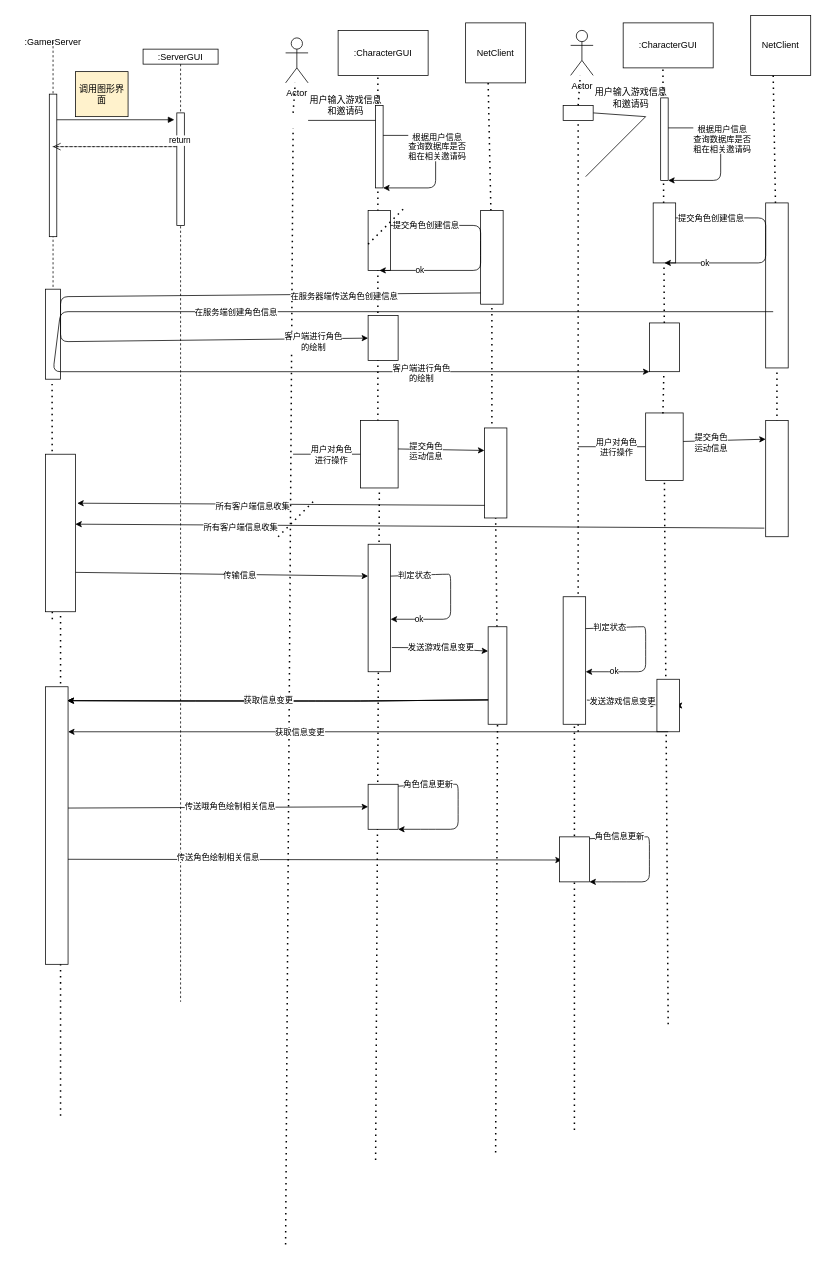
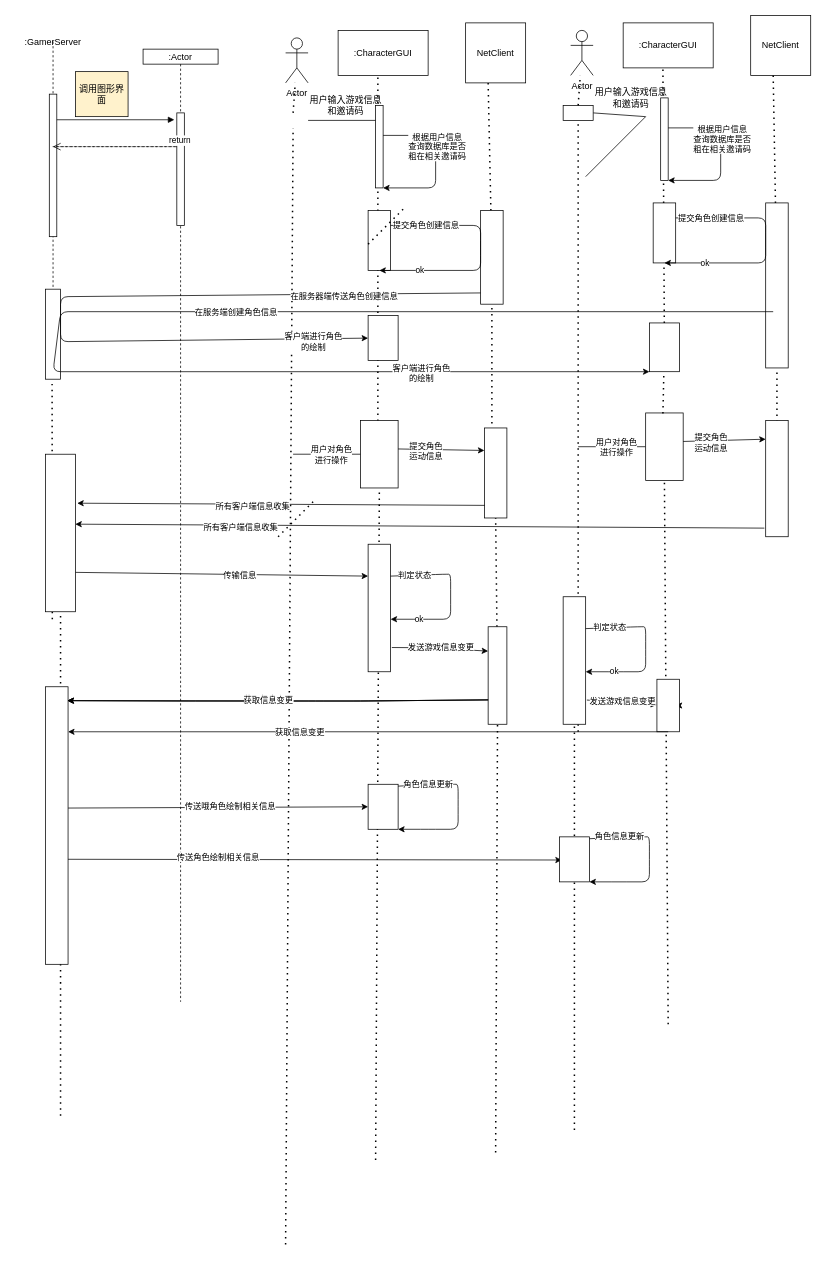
node ":ServerGUI": label ":ServerGUI" -> ":Actor"
